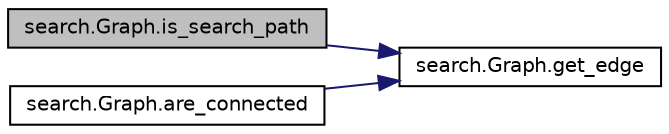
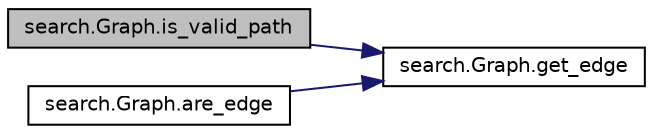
node "search.Graph.is_search_path": label "search.Graph.is_search_path" -> "search.Graph.is_valid_path"
node "search.Graph.are_connected": label "search.Graph.are_connected" -> "search.Graph.are_edge"
